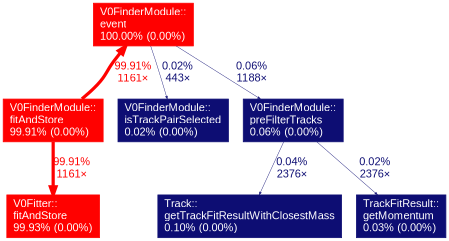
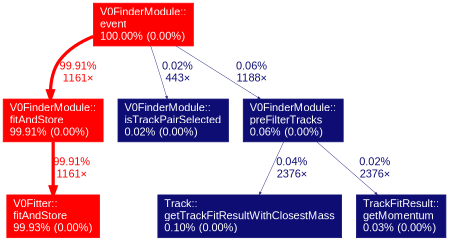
edge "V0FinderModule:: fitAndStore 99.91% (0.00%)" -> "V0FinderModule:: event 100.00% (0.00%)": reversed
